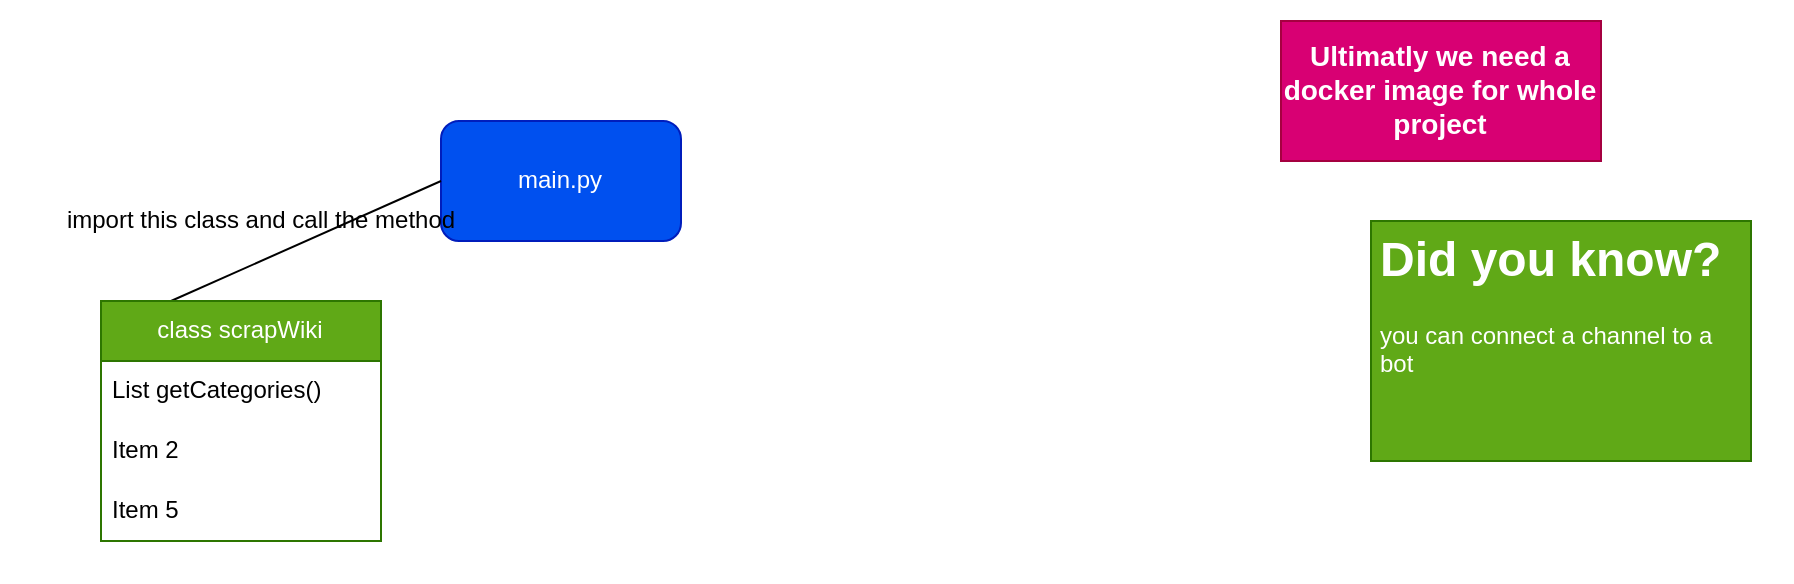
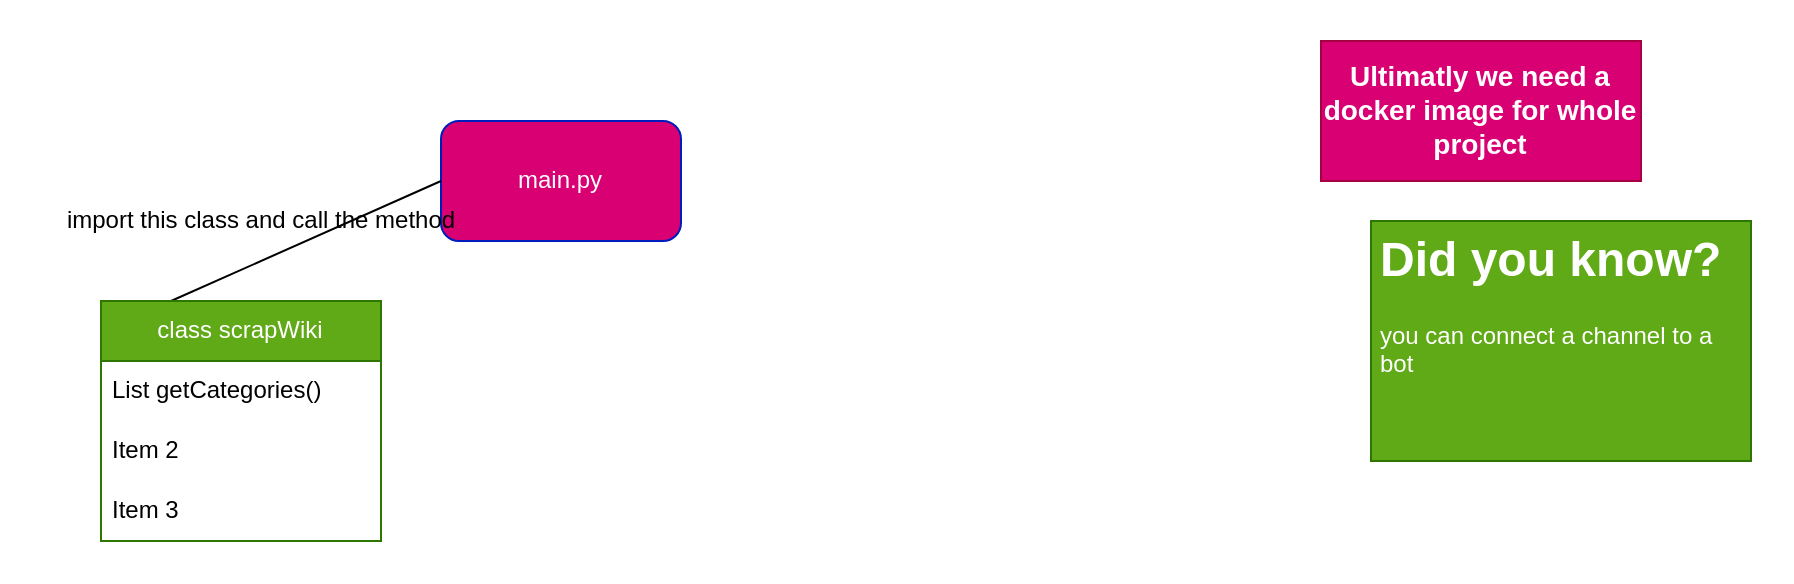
node "Ultimatly we need a docker image for whole project": moved (1441, 91) -> (1481, 111)
node "main.py": fillcolor #0050ef -> #d80073
node "Item 5": label "Item 5" -> "Item 3"
